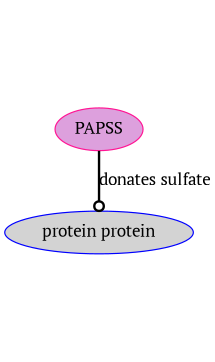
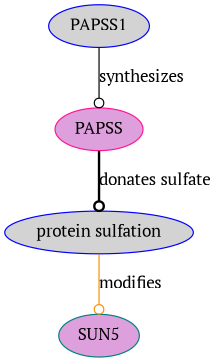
node "PAPSS1": added
node "protein protein": label "protein protein" -> "protein sulfation"
node "SUN5": added
